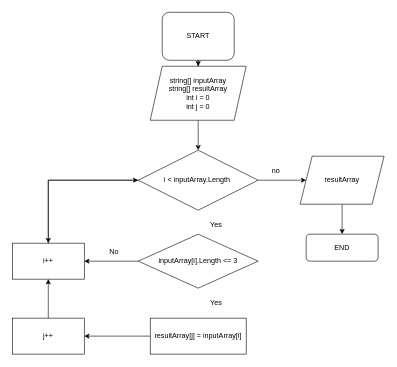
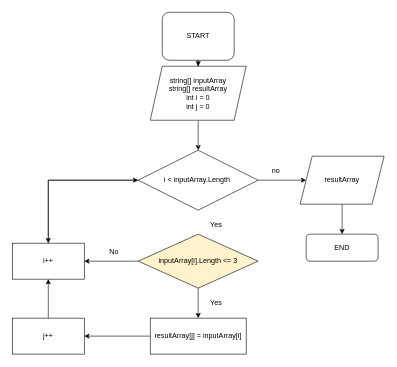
node "inputArray[i].Length <= 3": fillcolor #ffffff -> #fff2cc
edge "inputArray[i].Length <= 3" -> "resultArray[j] = inputArray[i]": added
